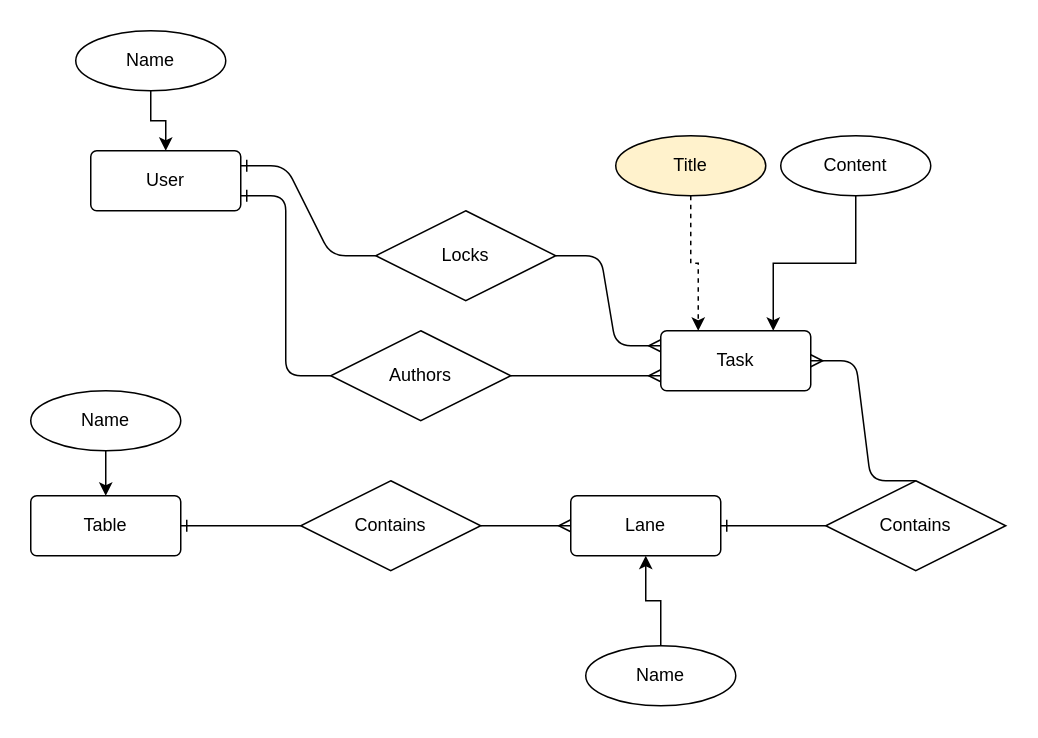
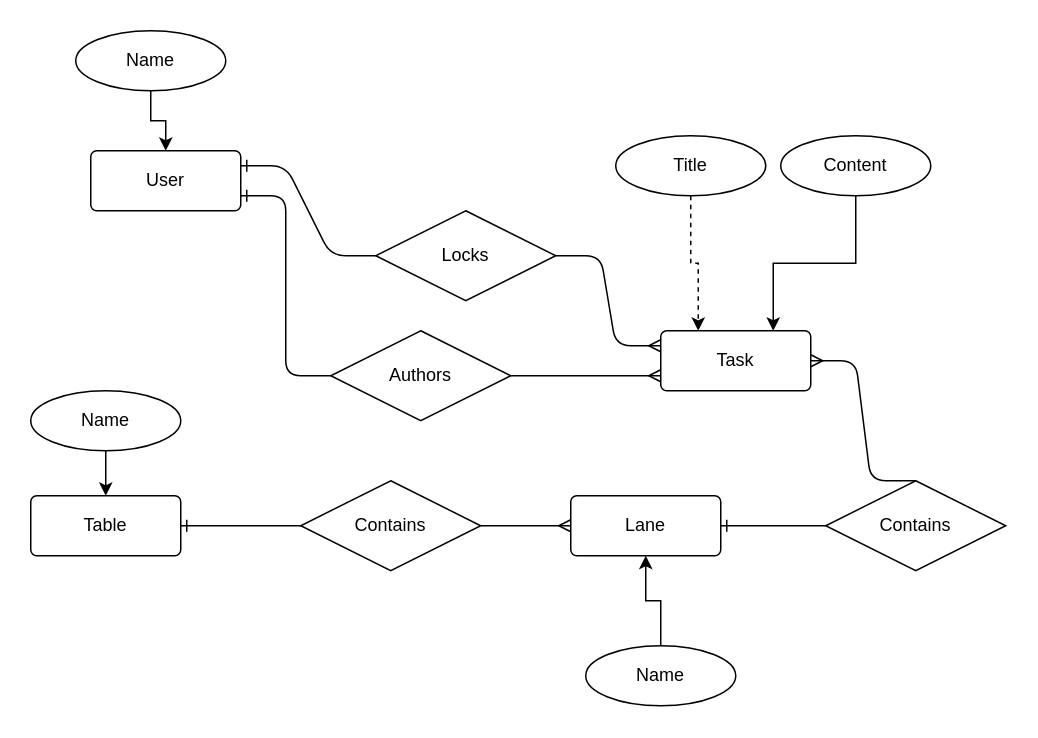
node "Title": fillcolor #fff2cc -> #ffffff
